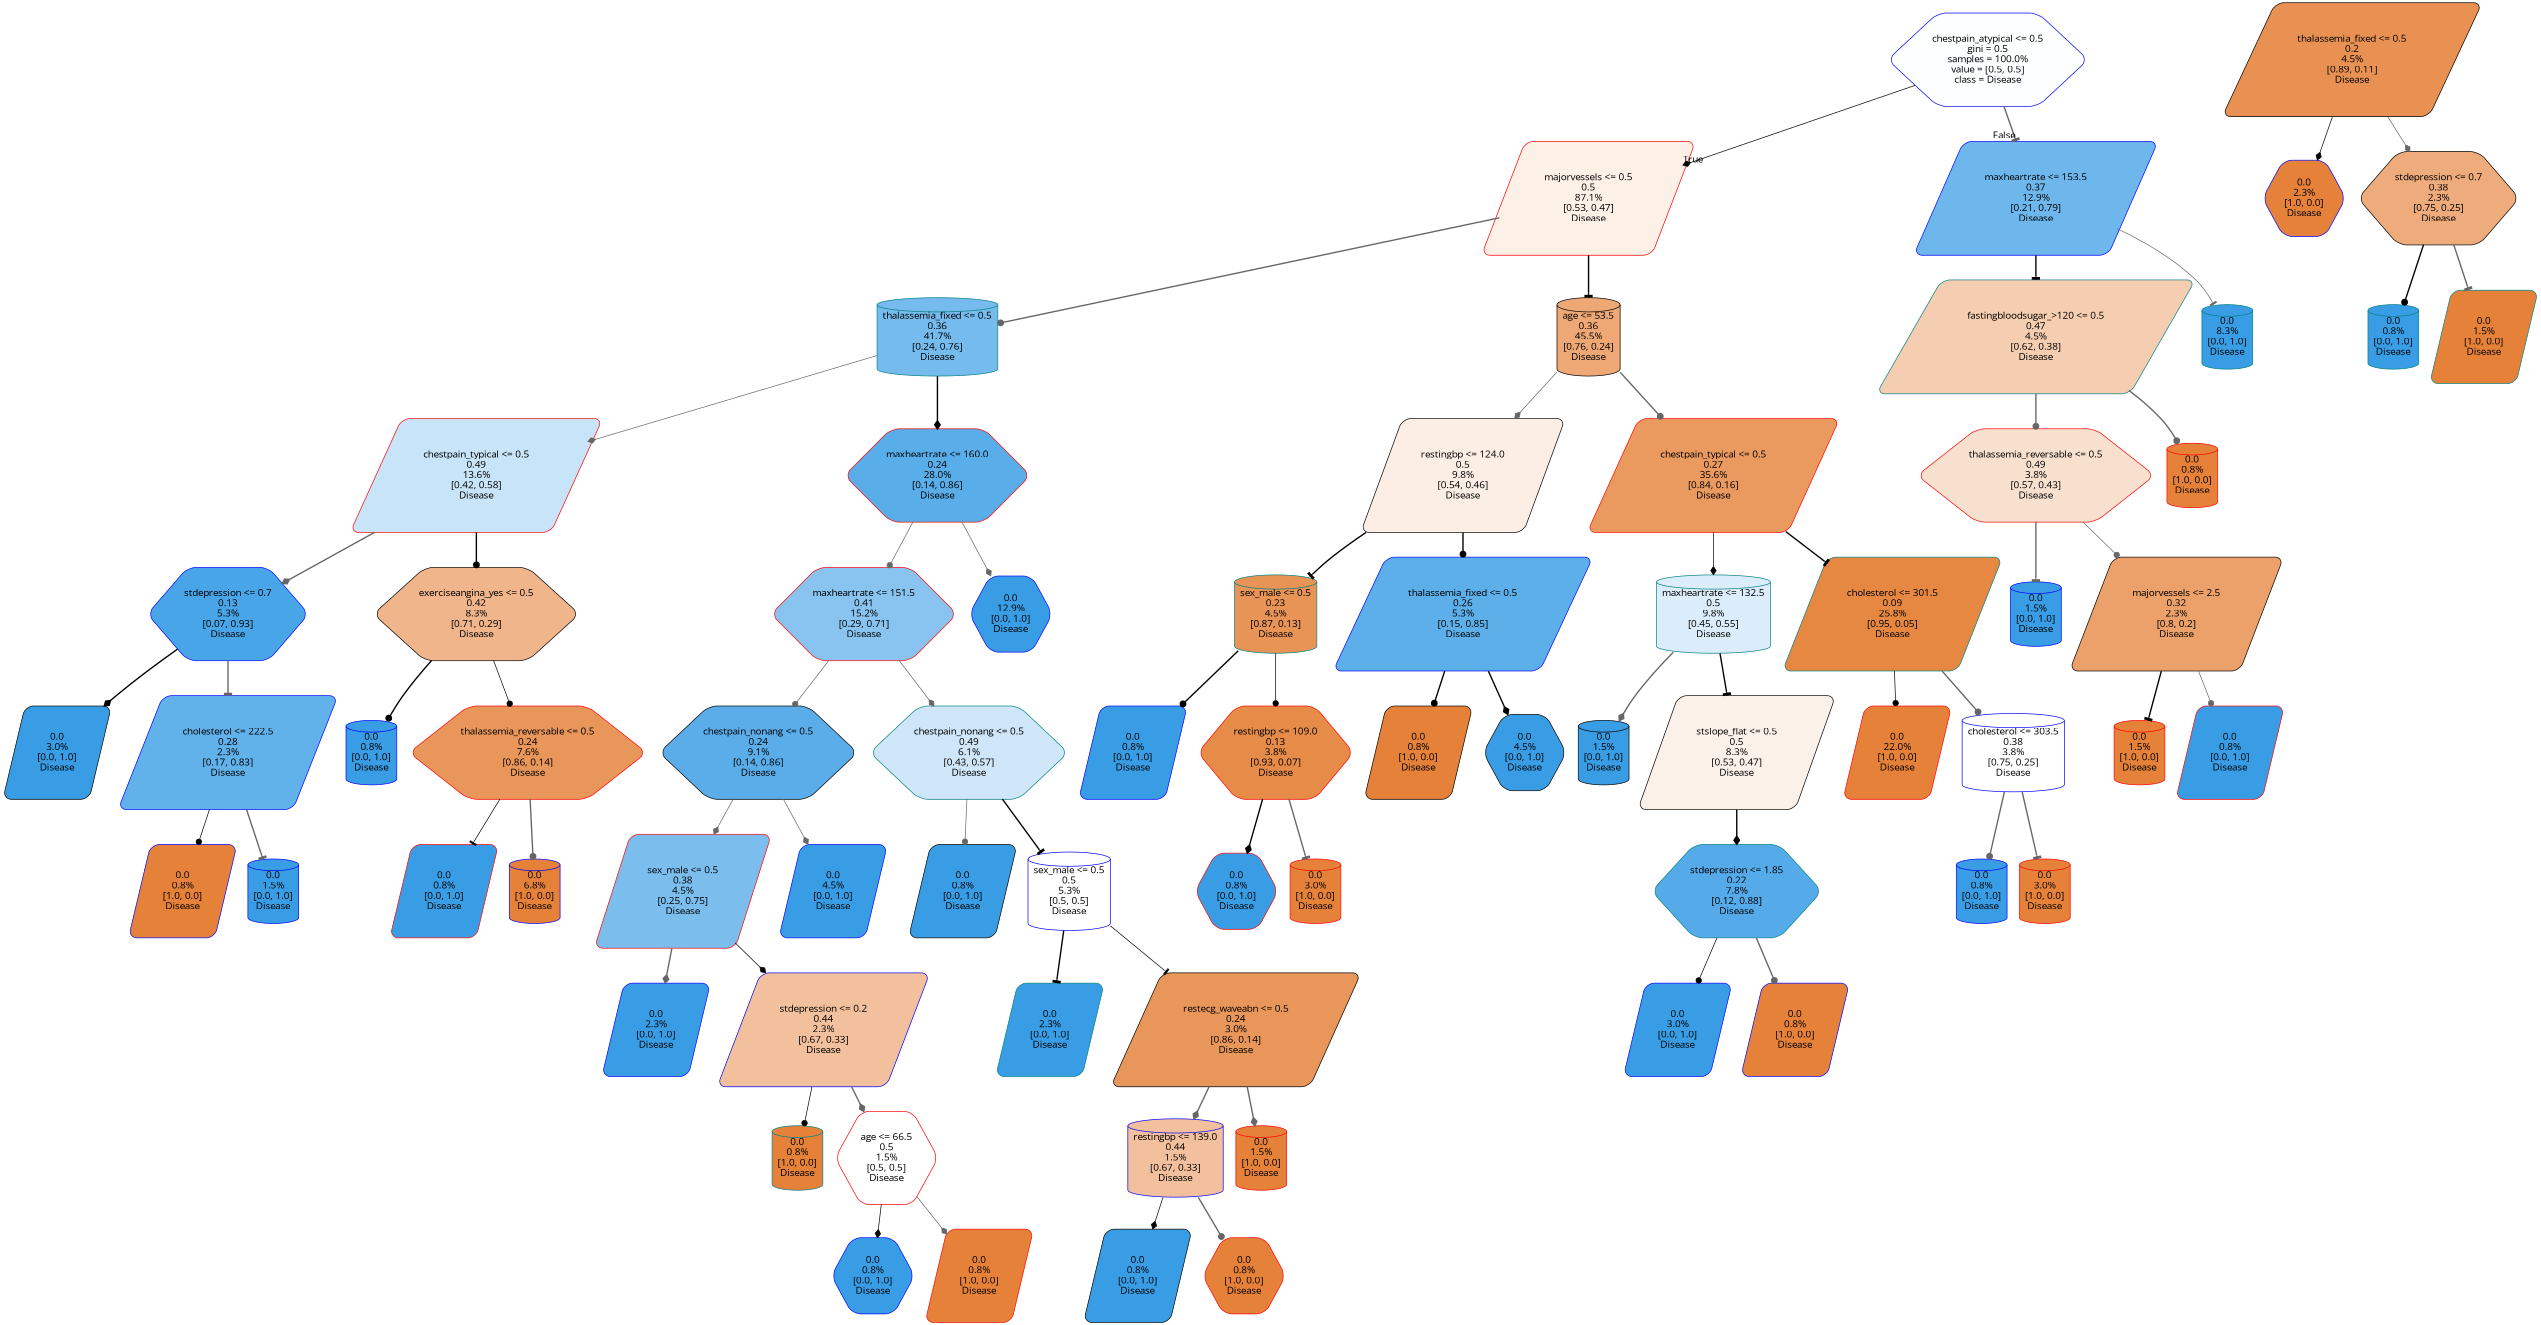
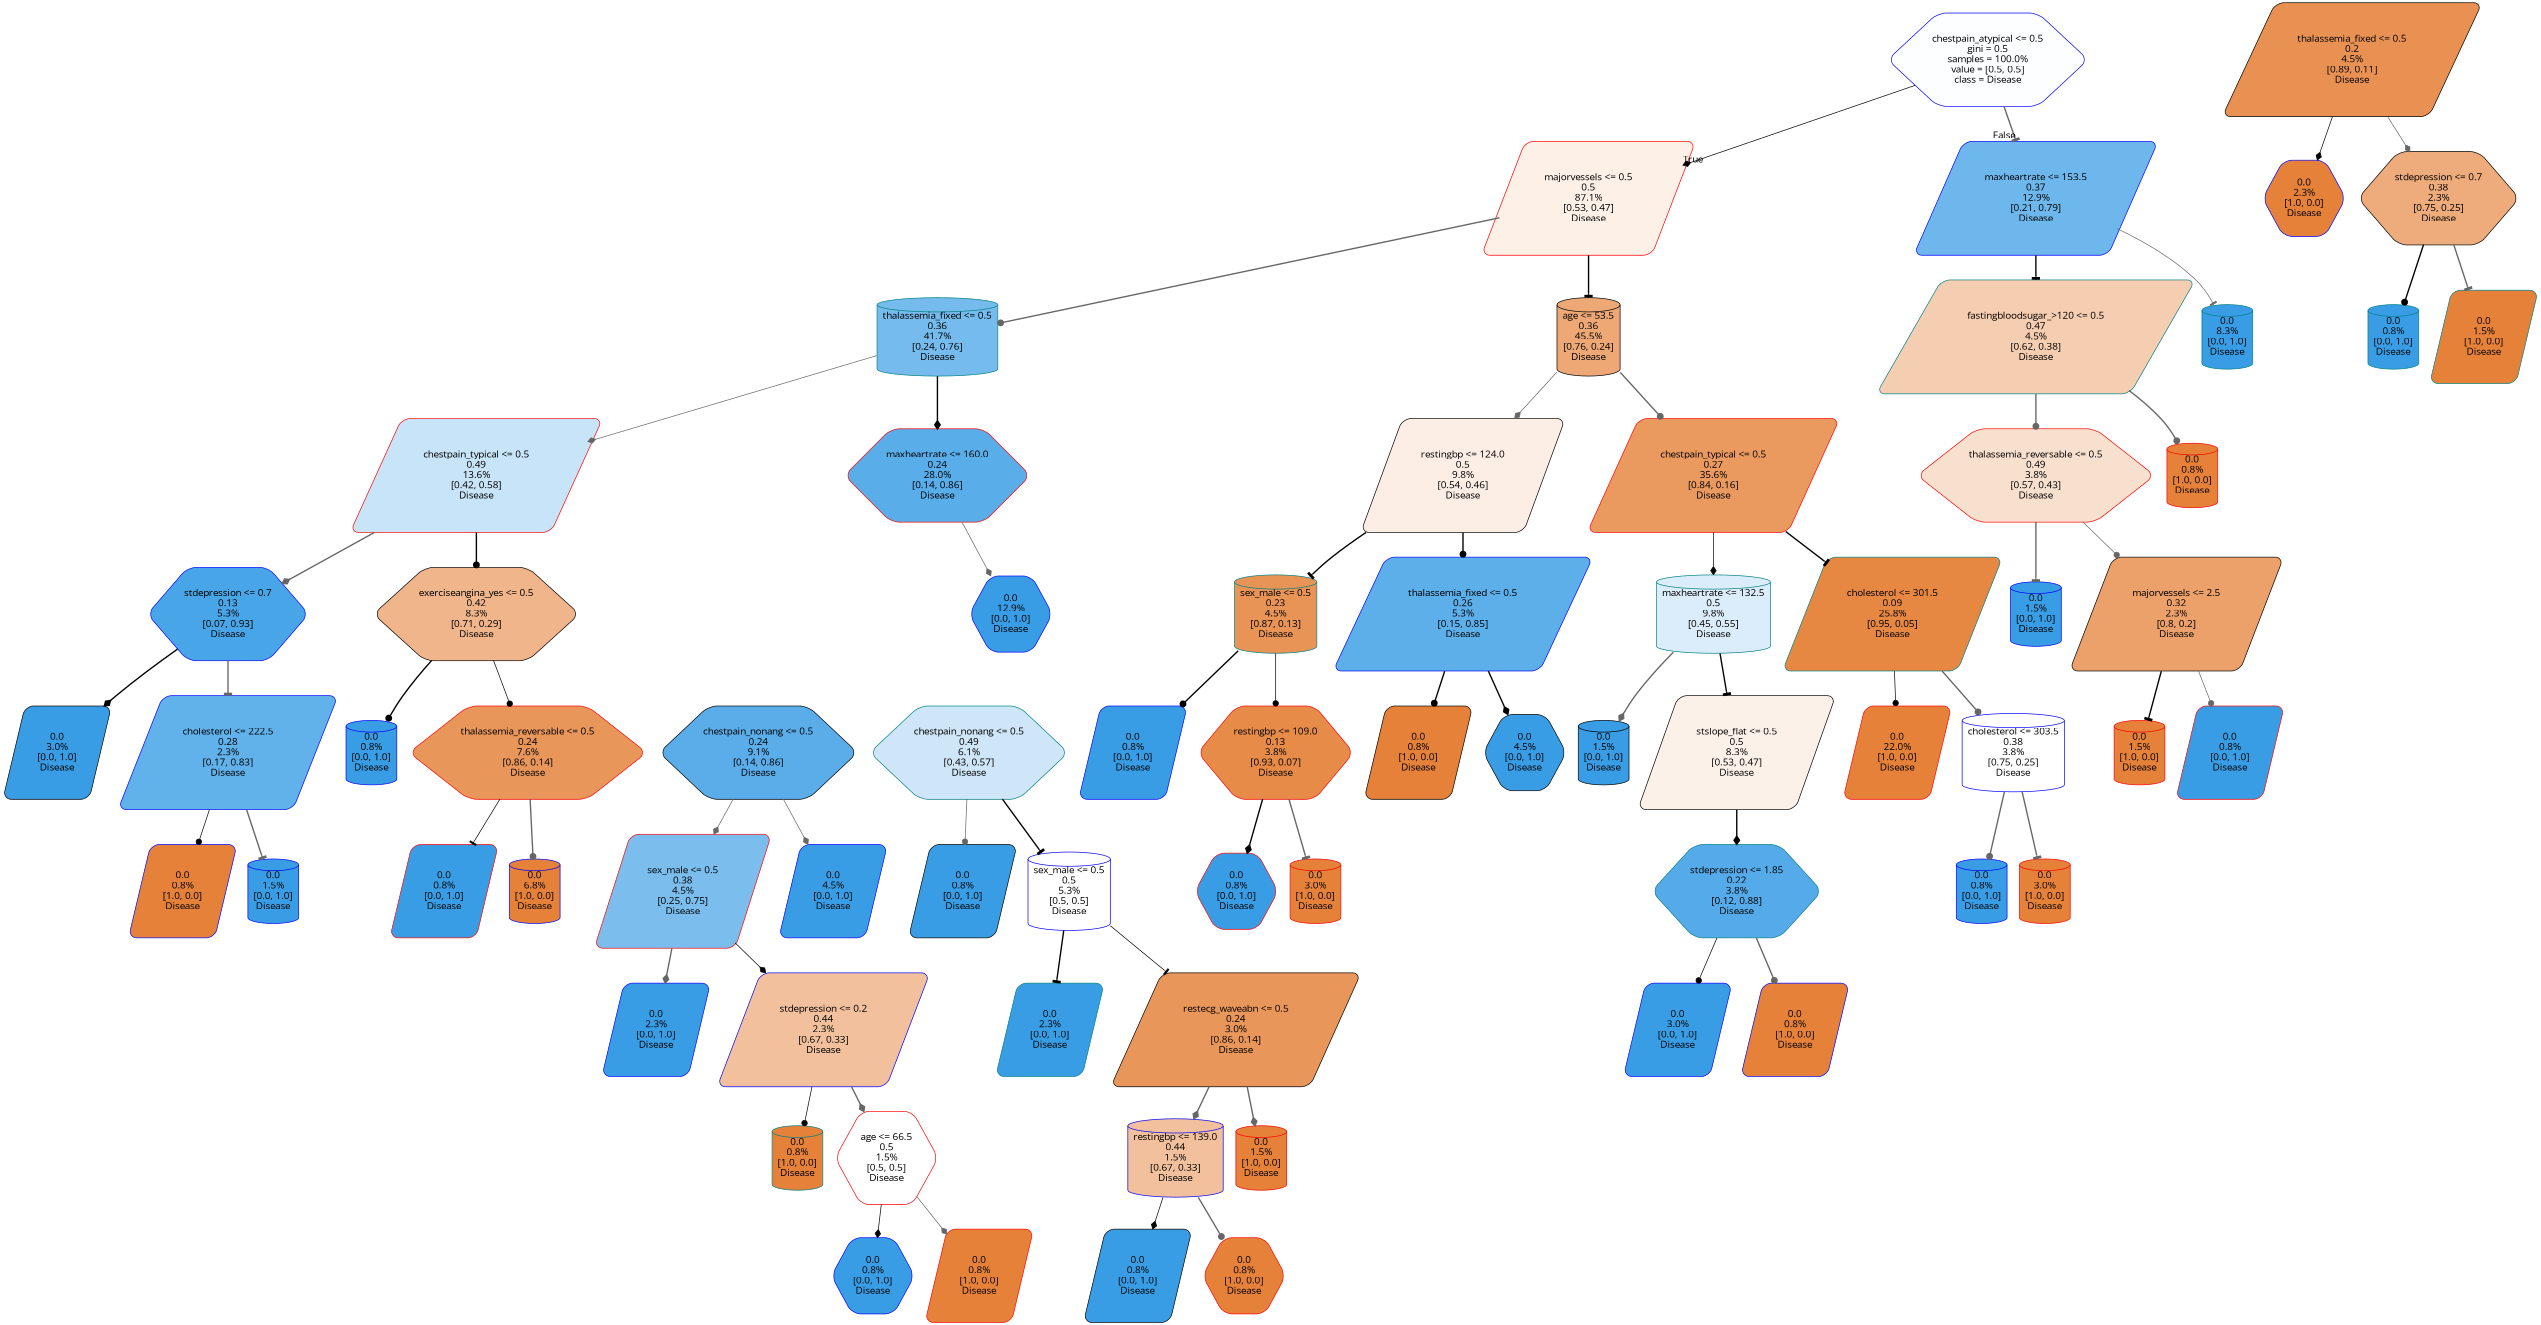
node "maxheartrate <= 151.5 0.41 15.2% [0.29, 0.71] Disease": removed
node "stdepression <= 1.85 0.22 7.8% [0.12, 0.88] Disease": label "stdepression <= 1.85 0.22 7.8% [0.12, 0.88] Disease" -> "stdepression <= 1.85 0.22 3.8% [0.12, 0.88] Disease"
